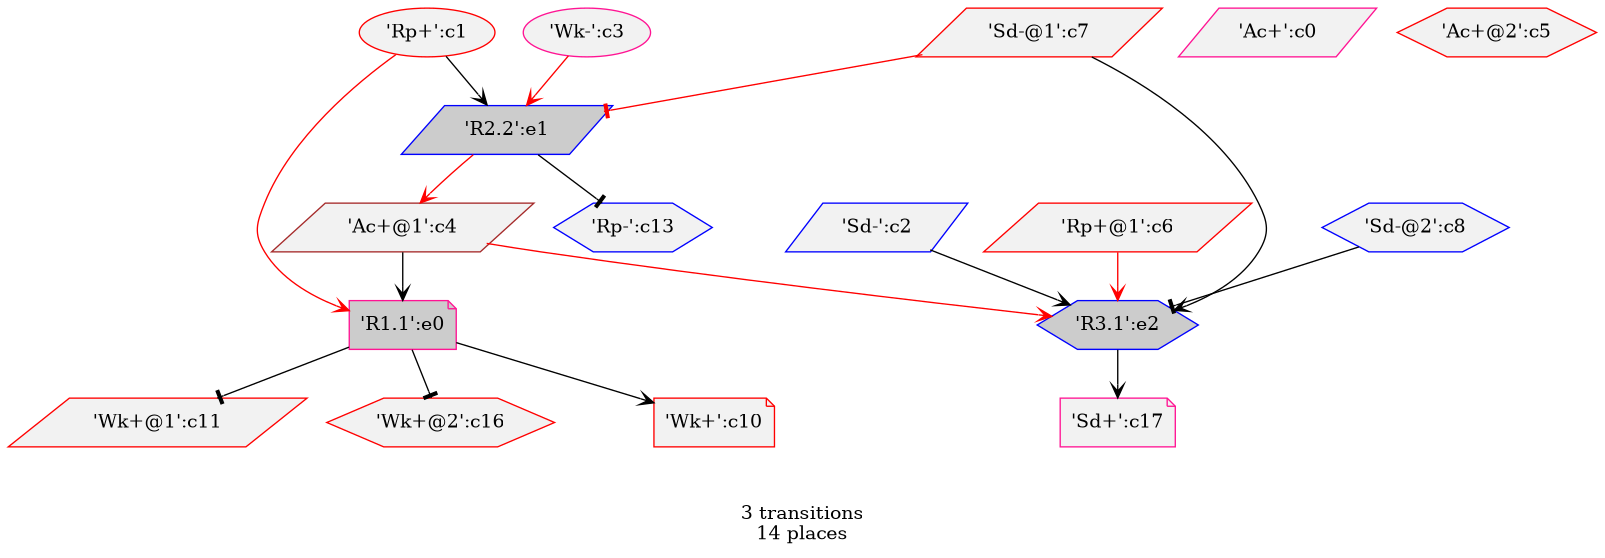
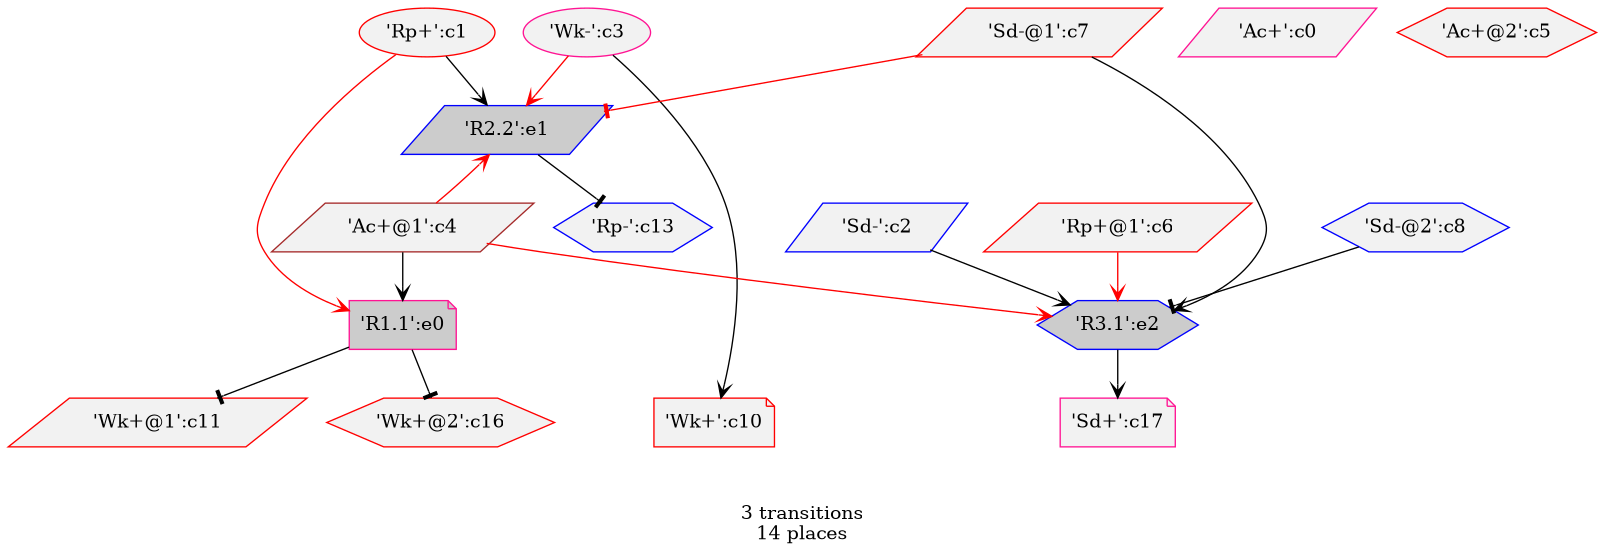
edge "'R2.2':e1" -> "'Ac+@1':c4": reversed
edge "'R1.1':e0" -> "'Wk+':c10": now "'Wk-':c3" -> "'Wk+':c10"
